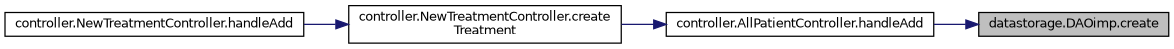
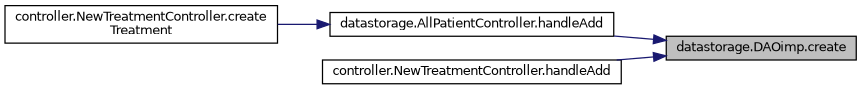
edge "controller.NewTreatmentController.handleAdd" -> "controller.NewTreatmentController.create Treatment": now "controller.NewTreatmentController.handleAdd" -> "datastorage.DAOimp.create"
node "controller.AllPatientController.handleAdd": label "controller.AllPatientController.handleAdd" -> "datastorage.AllPatientController.handleAdd"
